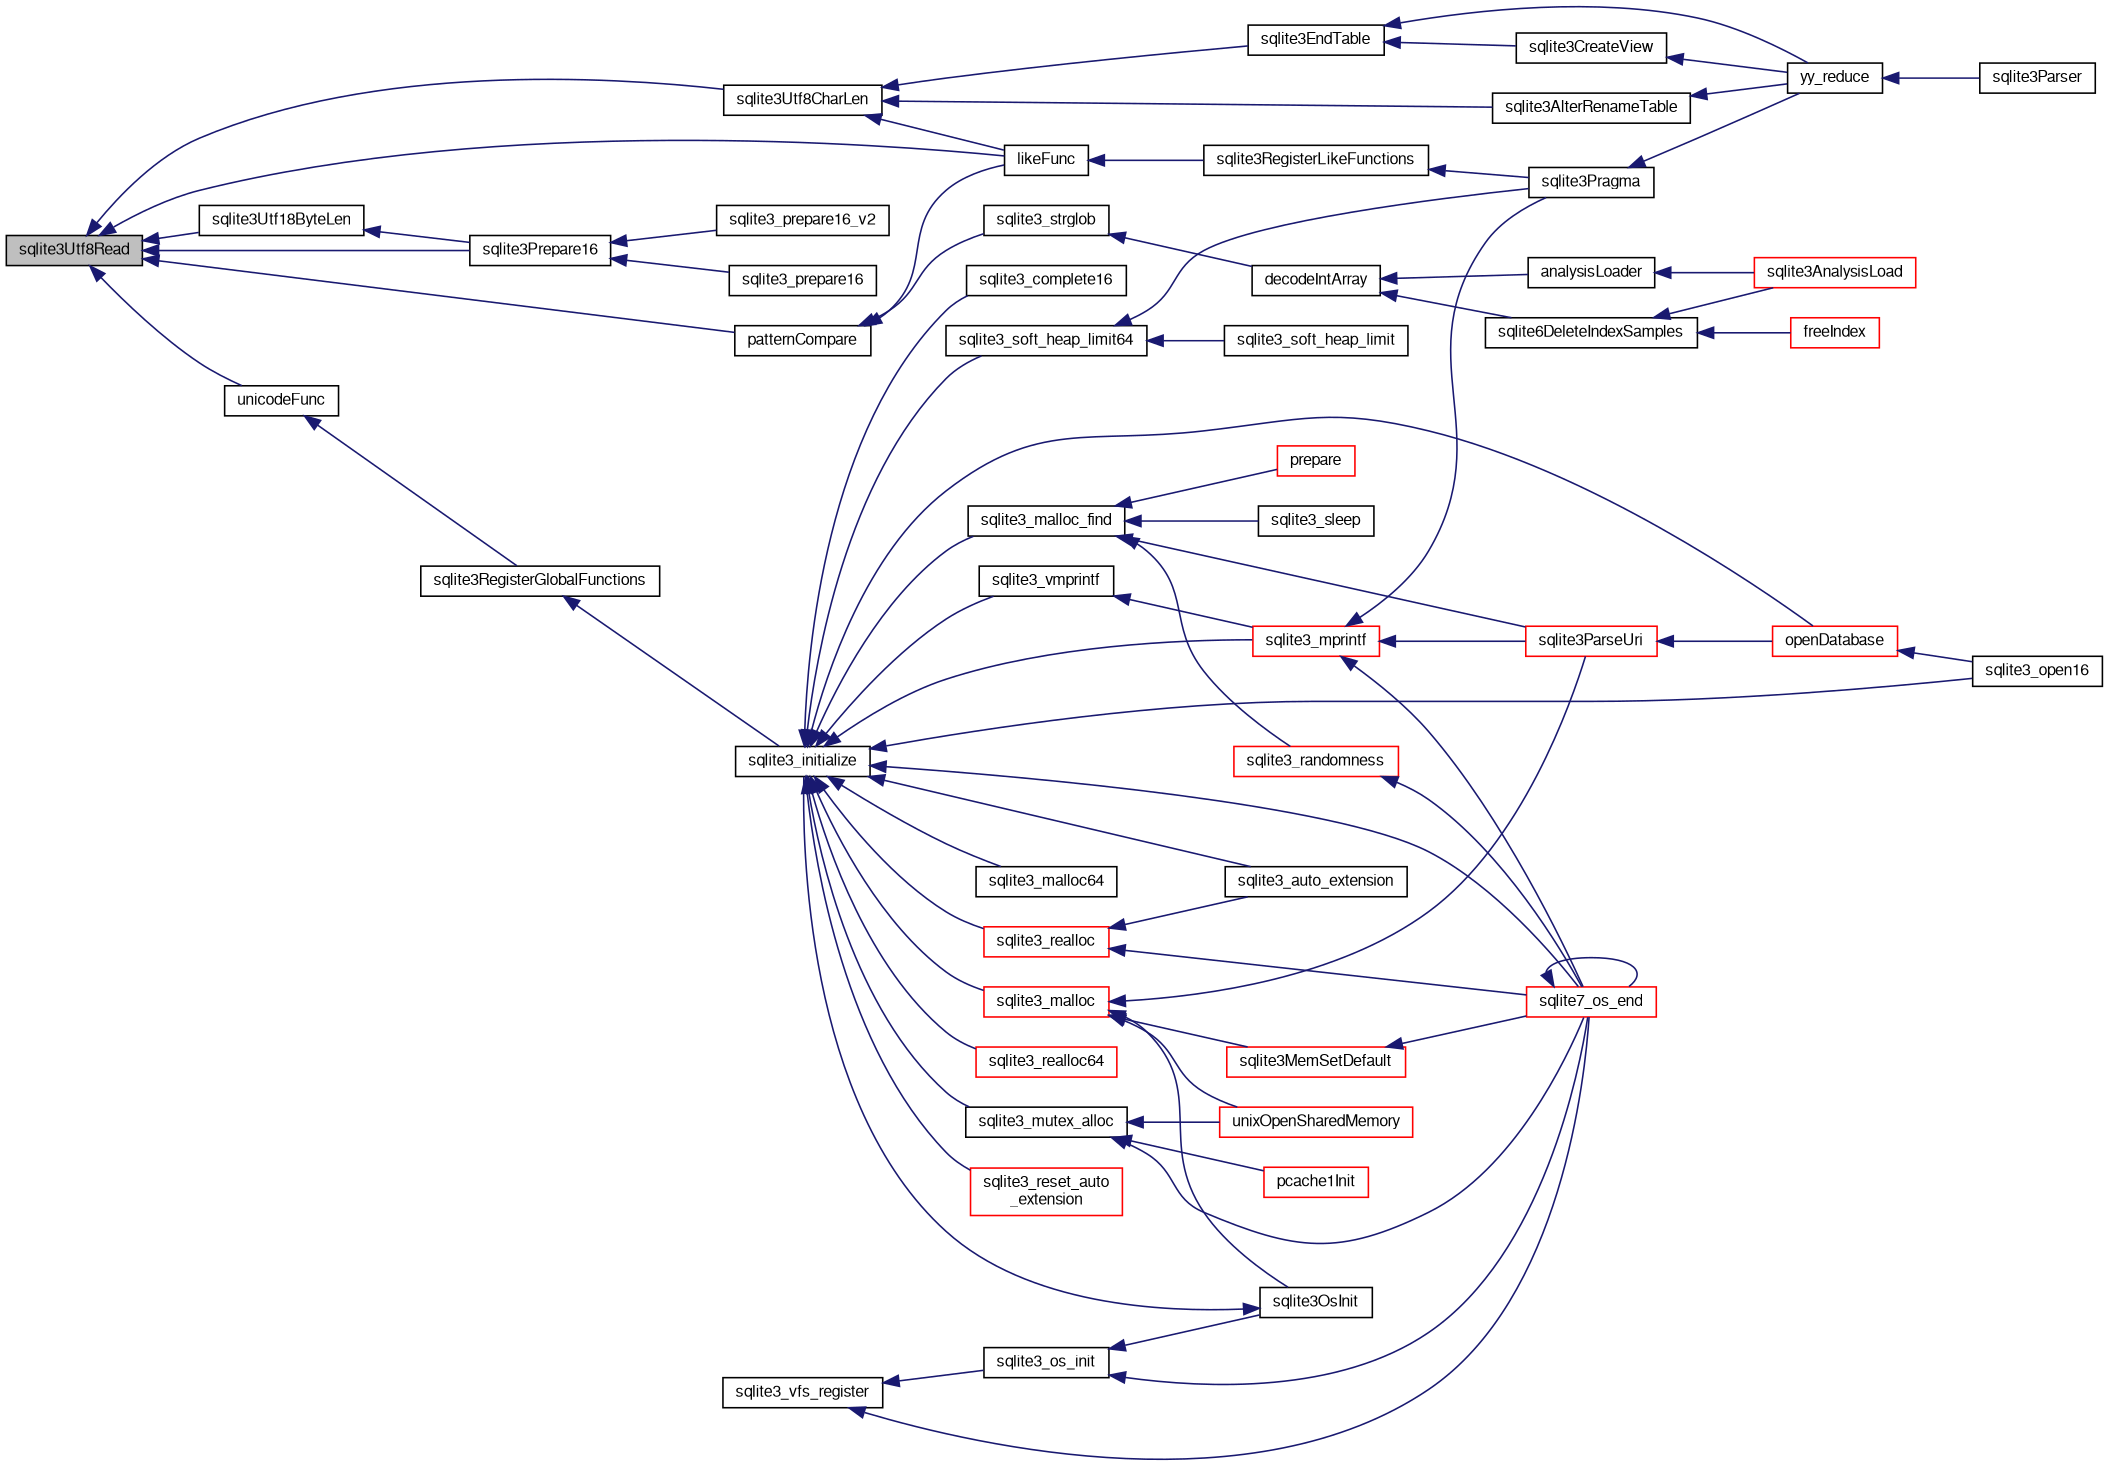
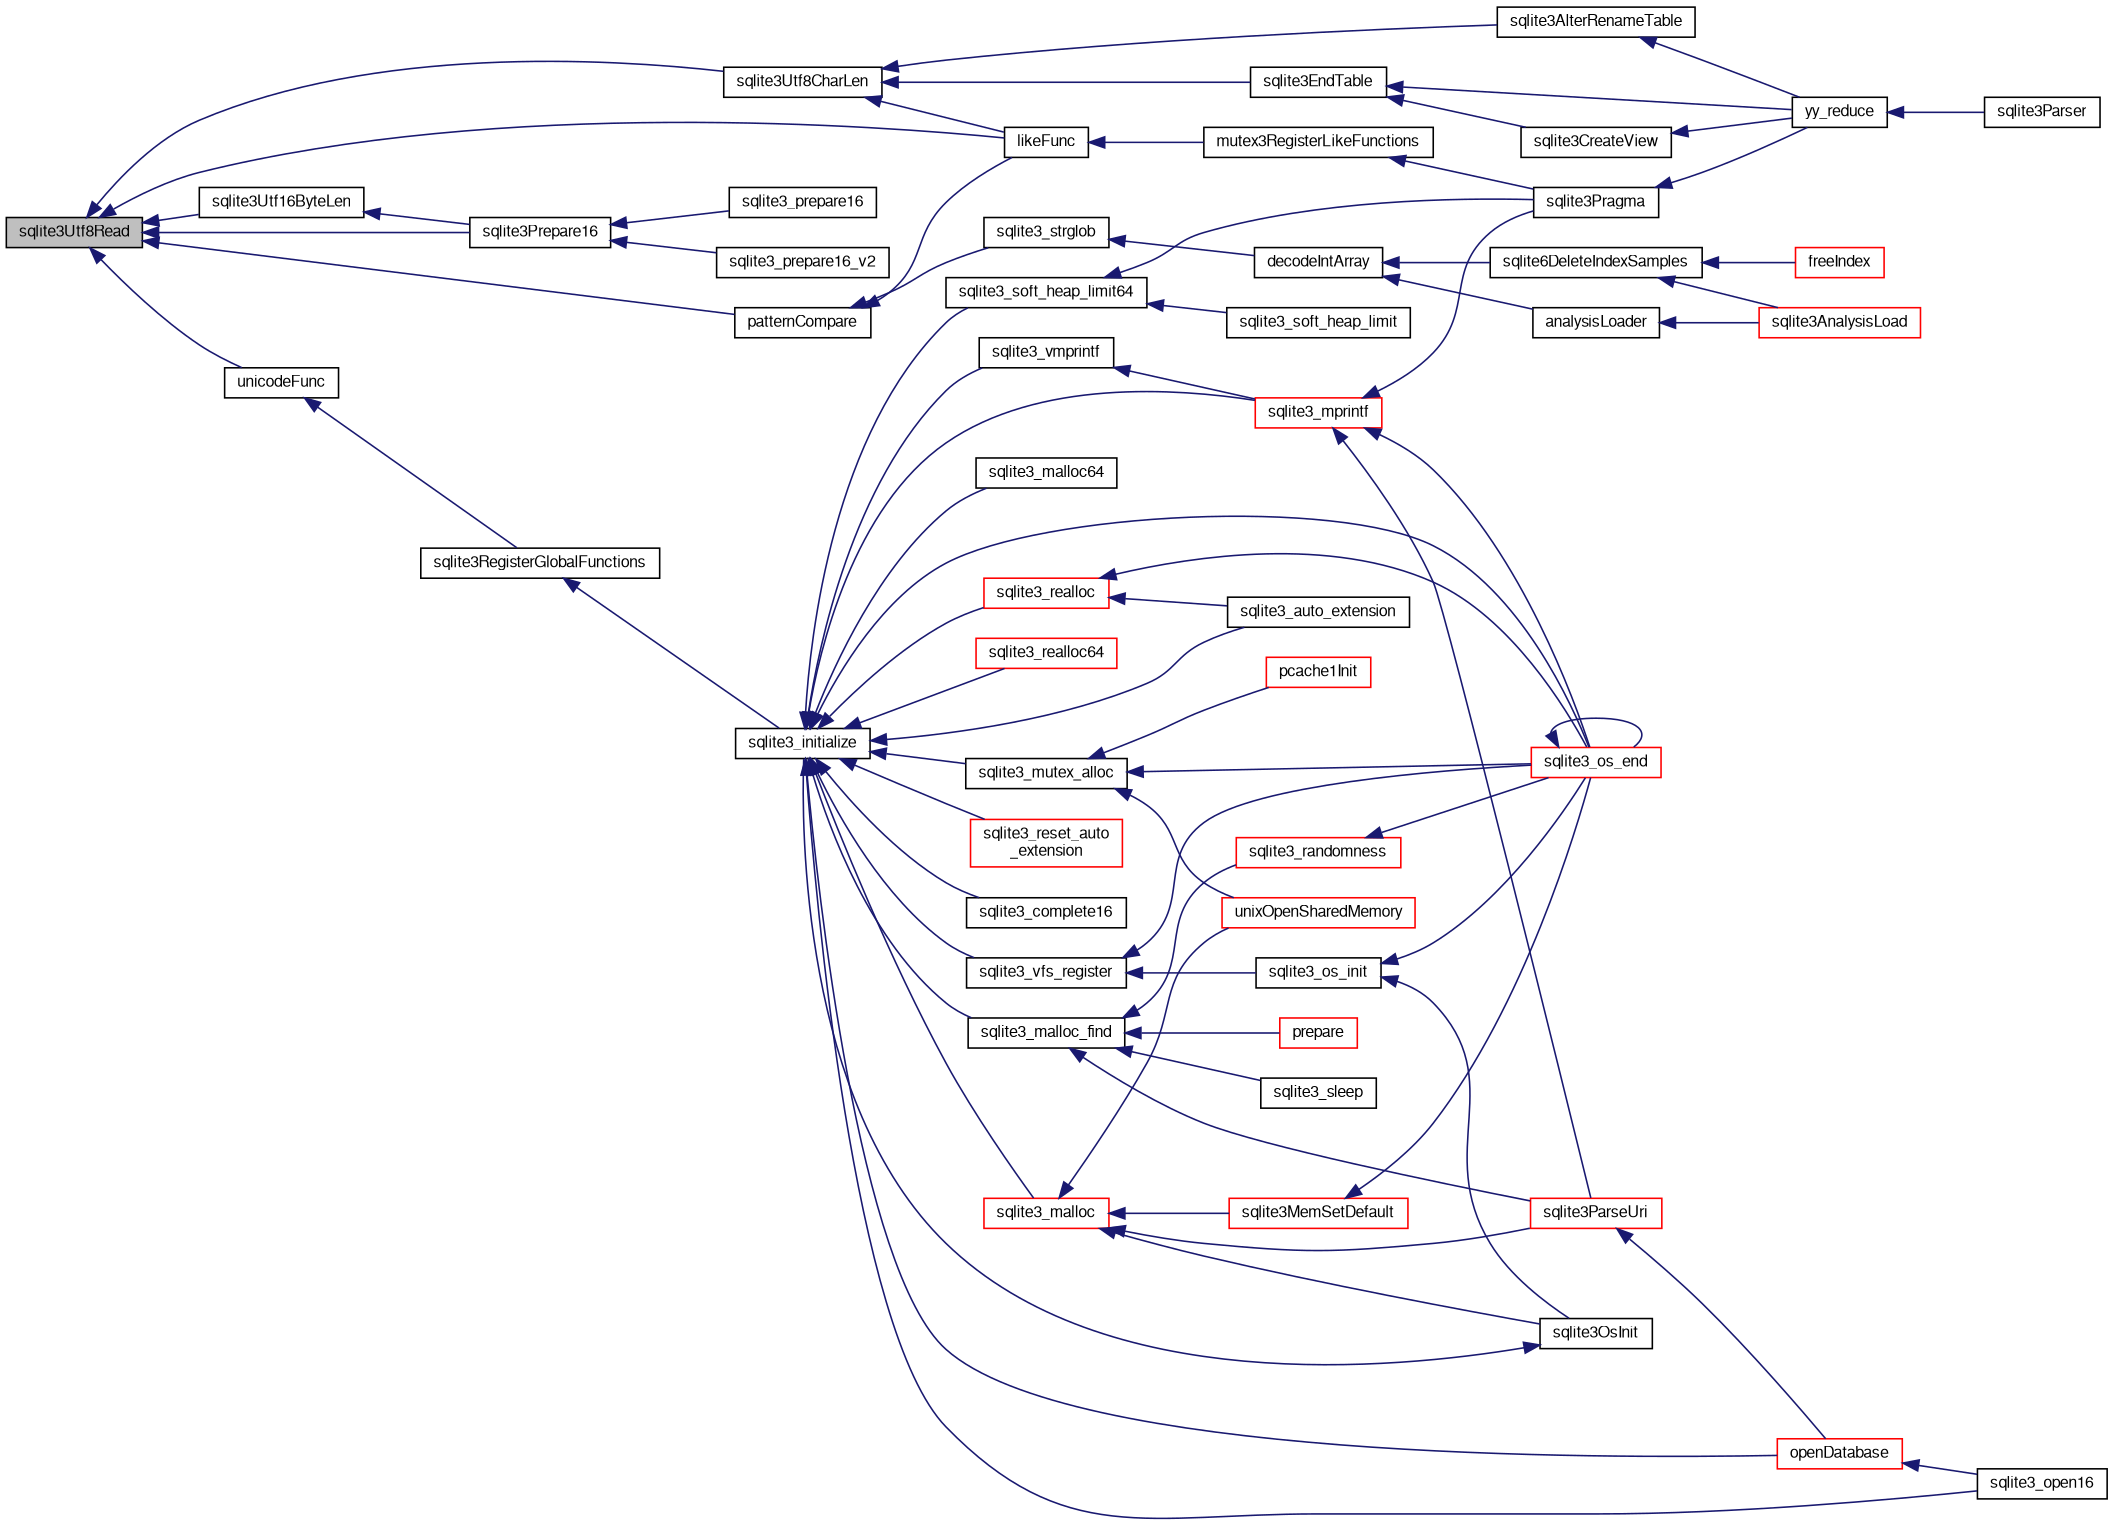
node "sqlite3RegisterLikeFunctions": label "sqlite3RegisterLikeFunctions" -> "mutex3RegisterLikeFunctions"
node "sqlite3Utf18ByteLen": label "sqlite3Utf18ByteLen" -> "sqlite3Utf16ByteLen"
edge "sqlite3_vfs_register" -> "sqlite3_initialize": added
node "sqlite7_os_end": label "sqlite7_os_end" -> "sqlite3_os_end"
